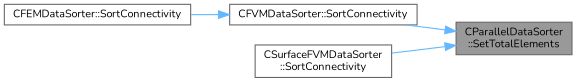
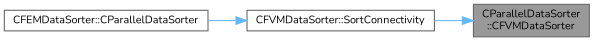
node "CFEMDataSorter::SortConnectivity": label "CFEMDataSorter::SortConnectivity" -> "CFEMDataSorter::CParallelDataSorter"
node "CParallelDataSorter ::SetTotalElements": label "CParallelDataSorter ::SetTotalElements" -> "CParallelDataSorter ::CFVMDataSorter"
node "CSurfaceFVMDataSorter ::SortConnectivity": removed
